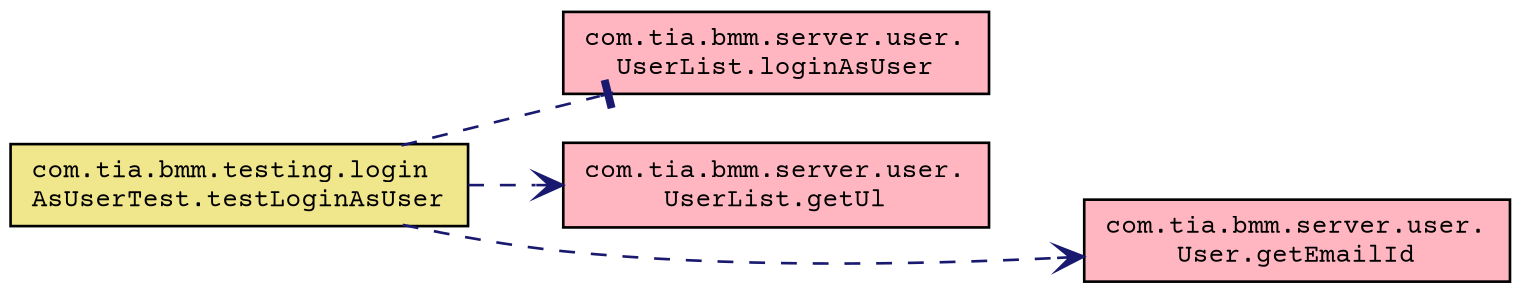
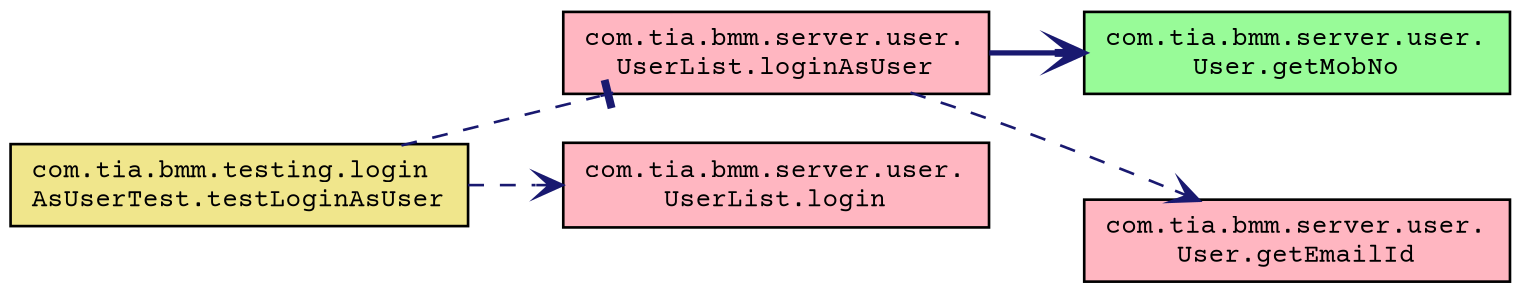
node "com.tia.bmm.server.user. User.getMobNo": added
node "com.tia.bmm.server.user. UserList.getUl": label "com.tia.bmm.server.user. UserList.getUl" -> "com.tia.bmm.server.user. UserList.login"
edge "com.tia.bmm.testing.login AsUserTest.testLoginAsUser" -> "com.tia.bmm.server.user. User.getEmailId": now "com.tia.bmm.server.user. UserList.loginAsUser" -> "com.tia.bmm.server.user. User.getEmailId"
